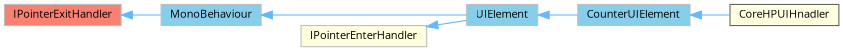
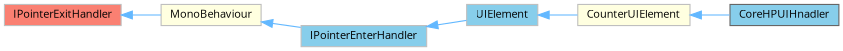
node "MonoBehaviour": fillcolor skyblue -> lightyellow
edge "UIElement" -> "MonoBehaviour": now "IPointerEnterHandler" -> "MonoBehaviour"
node "CounterUIElement": fillcolor skyblue -> lightyellow
node "CoreHPUIHnadler": fillcolor lightyellow -> skyblue
node "IPointerEnterHandler": fillcolor lightyellow -> skyblue
